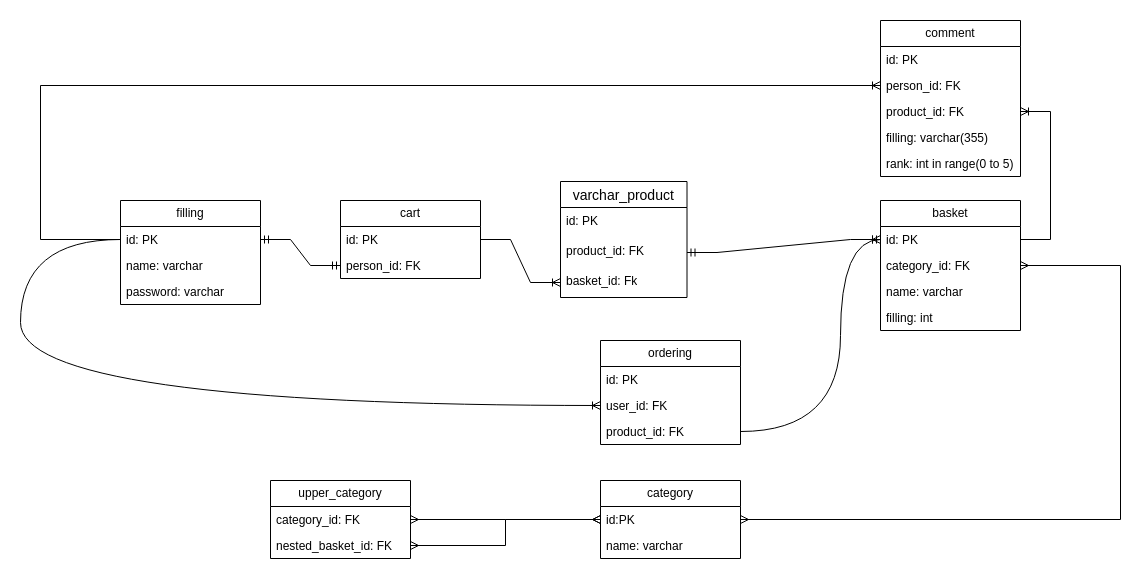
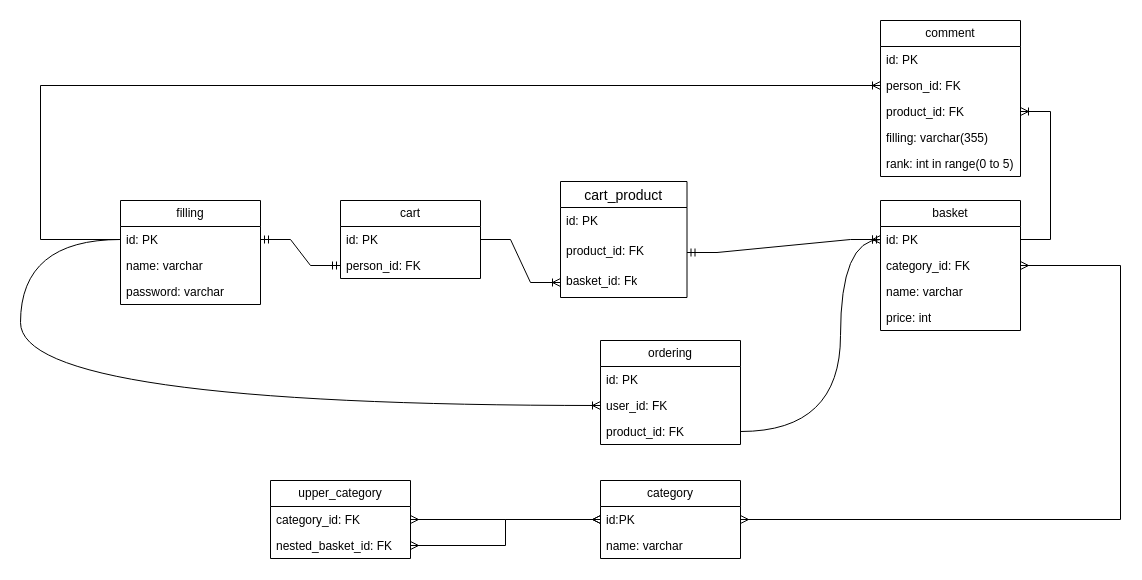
node "varchar_product": label "varchar_product" -> "cart_product"
node "filling: int": label "filling: int" -> "price: int"
